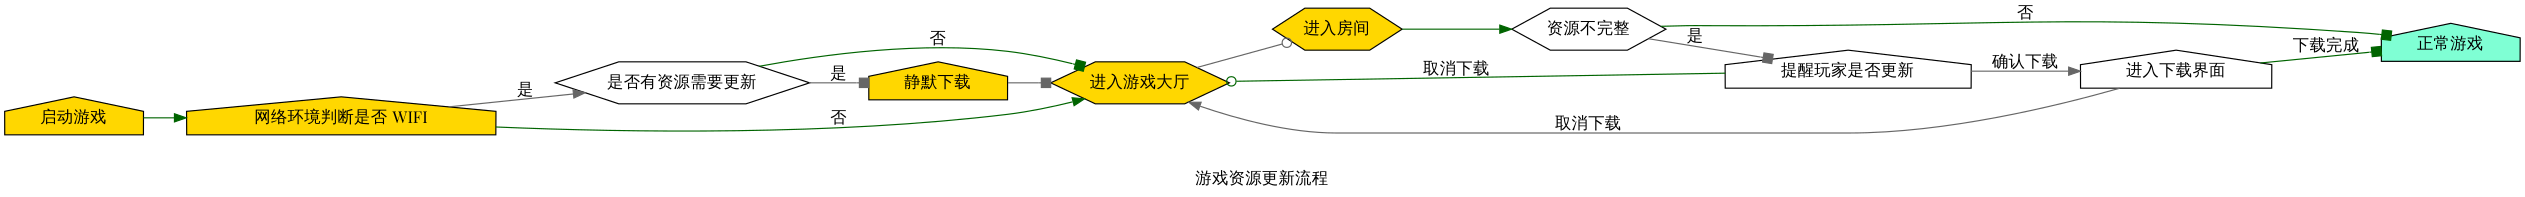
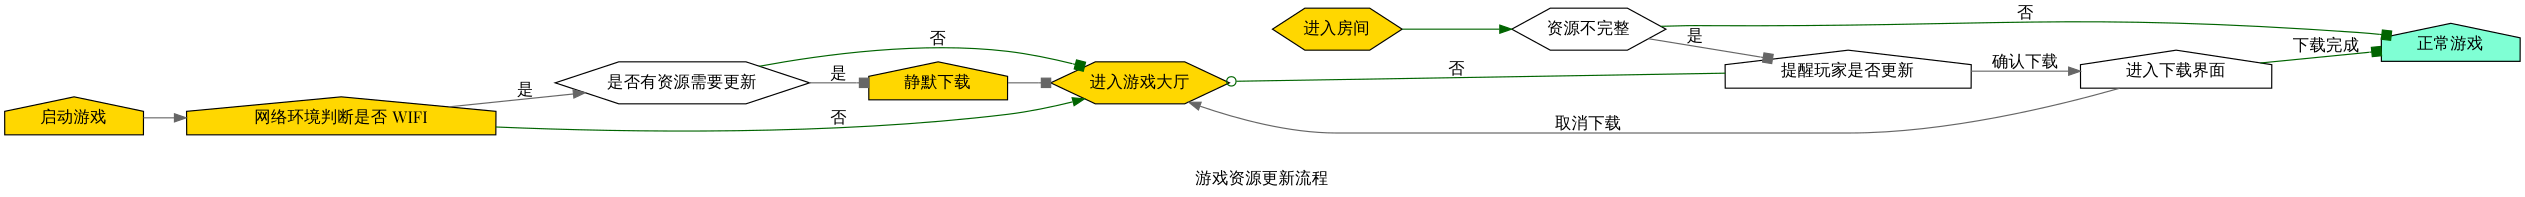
edge "进入游戏大厅" -> "进入房间": removed
edge "提醒玩家是否更新" -> "进入游戏大厅": label "取消下载" -> "否"
edge "启动游戏" -> "网络环境判断是否 WIFI": color darkgreen -> gray40
